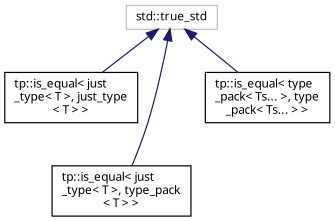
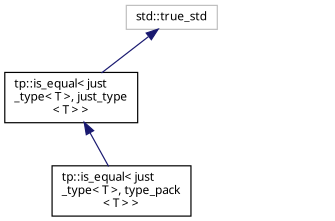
node "tp::is_equal< type _pack< Ts... >, type _pack< Ts... > >": removed
edge "tp::is_equal< just _type< T >, type_pack < T > >" -> "std::true_std": now "tp::is_equal< just _type< T >, type_pack < T > >" -> "tp::is_equal< just _type< T >, just_type < T > >"
